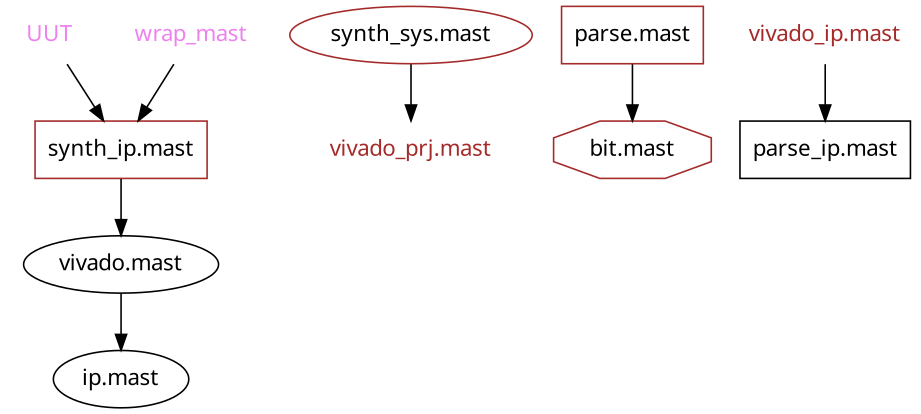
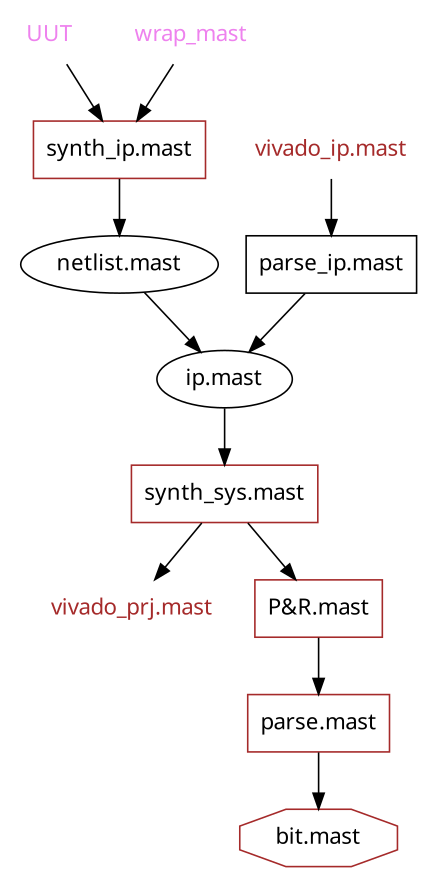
node "synth_sys.mast": shape ellipse -> box
node "vivado.mast": label "vivado.mast" -> "netlist.mast"
edge "parse_ip.mast" -> "ip.mast": added
edge "ip.mast" -> "synth_sys.mast": added
node "P&R.mast": added
